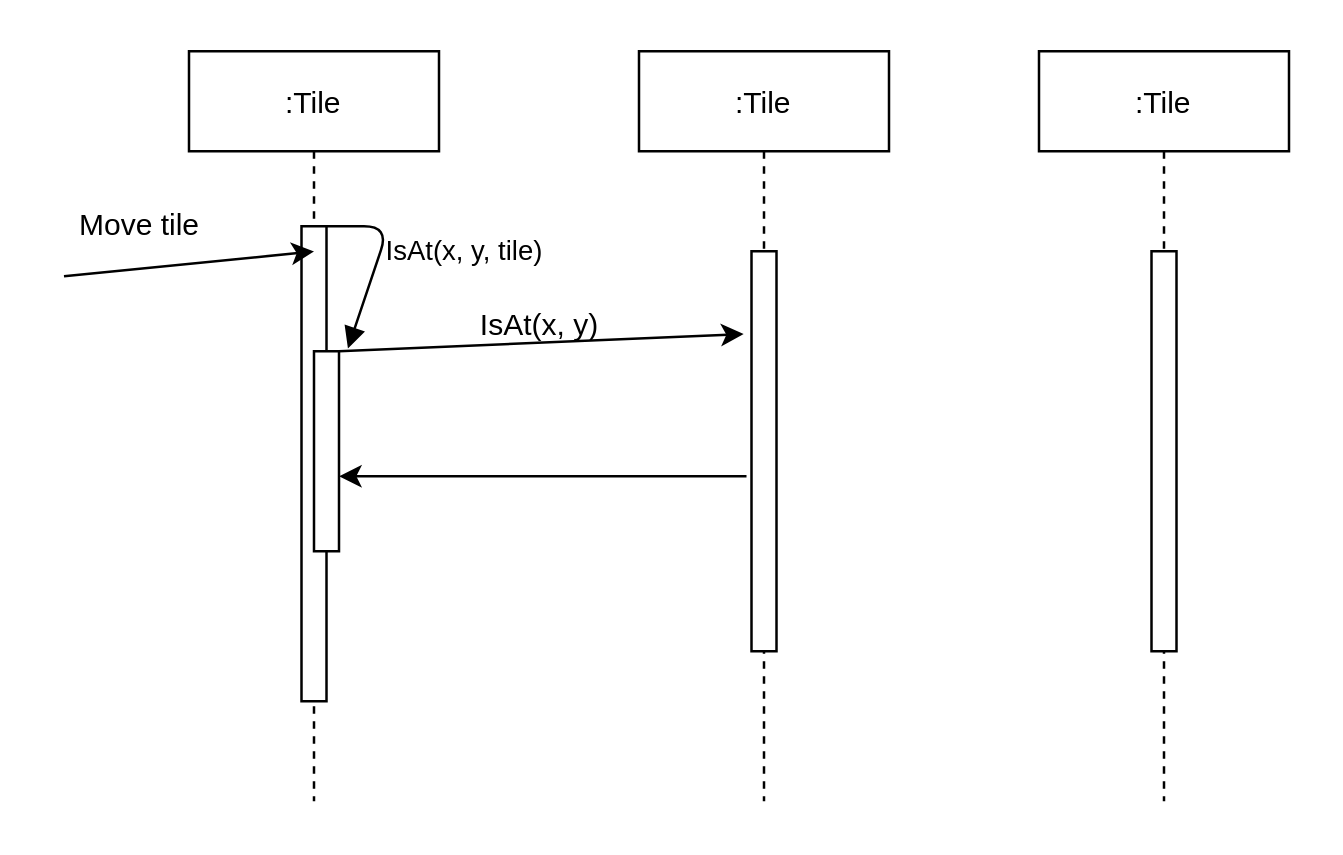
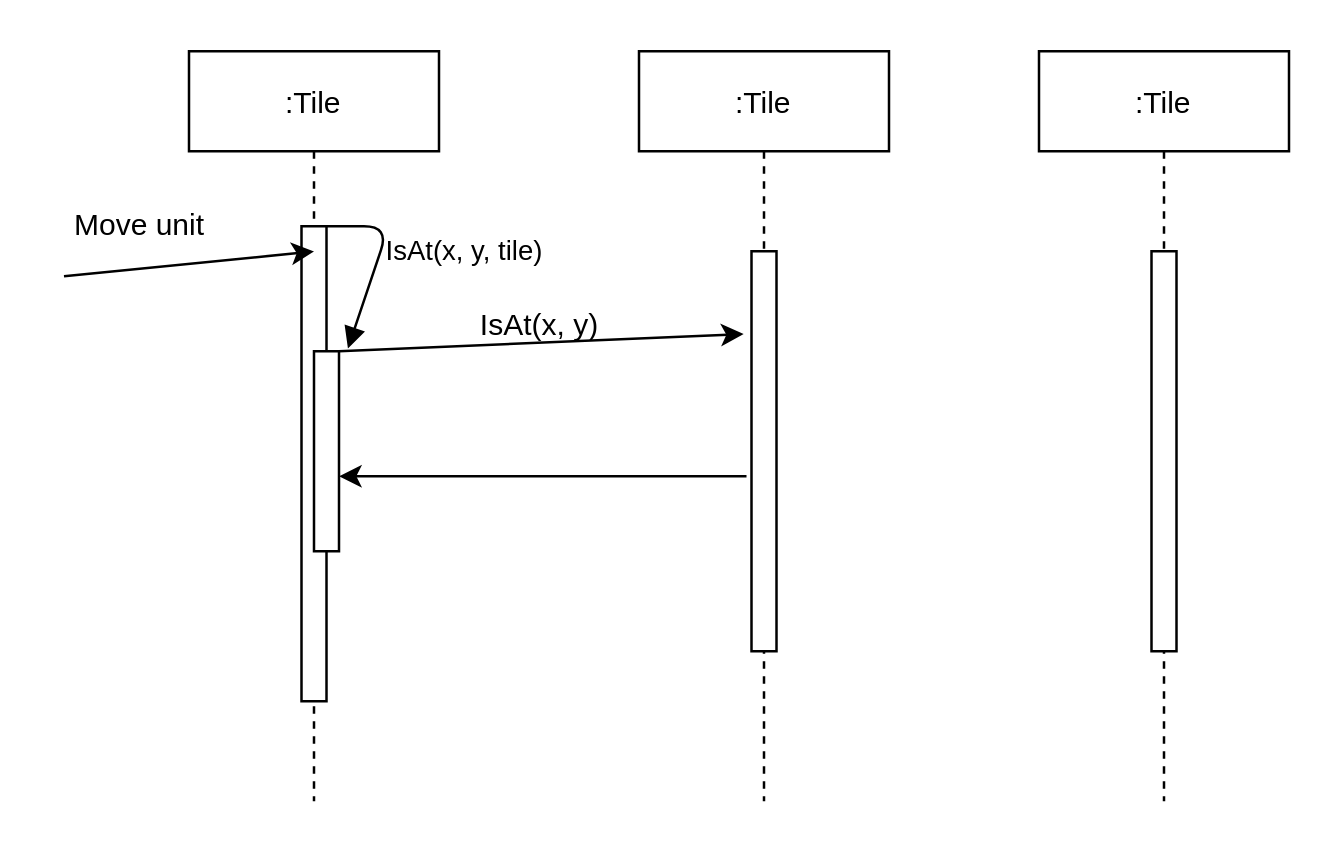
node "Move tile": label "Move tile" -> "Move unit"
